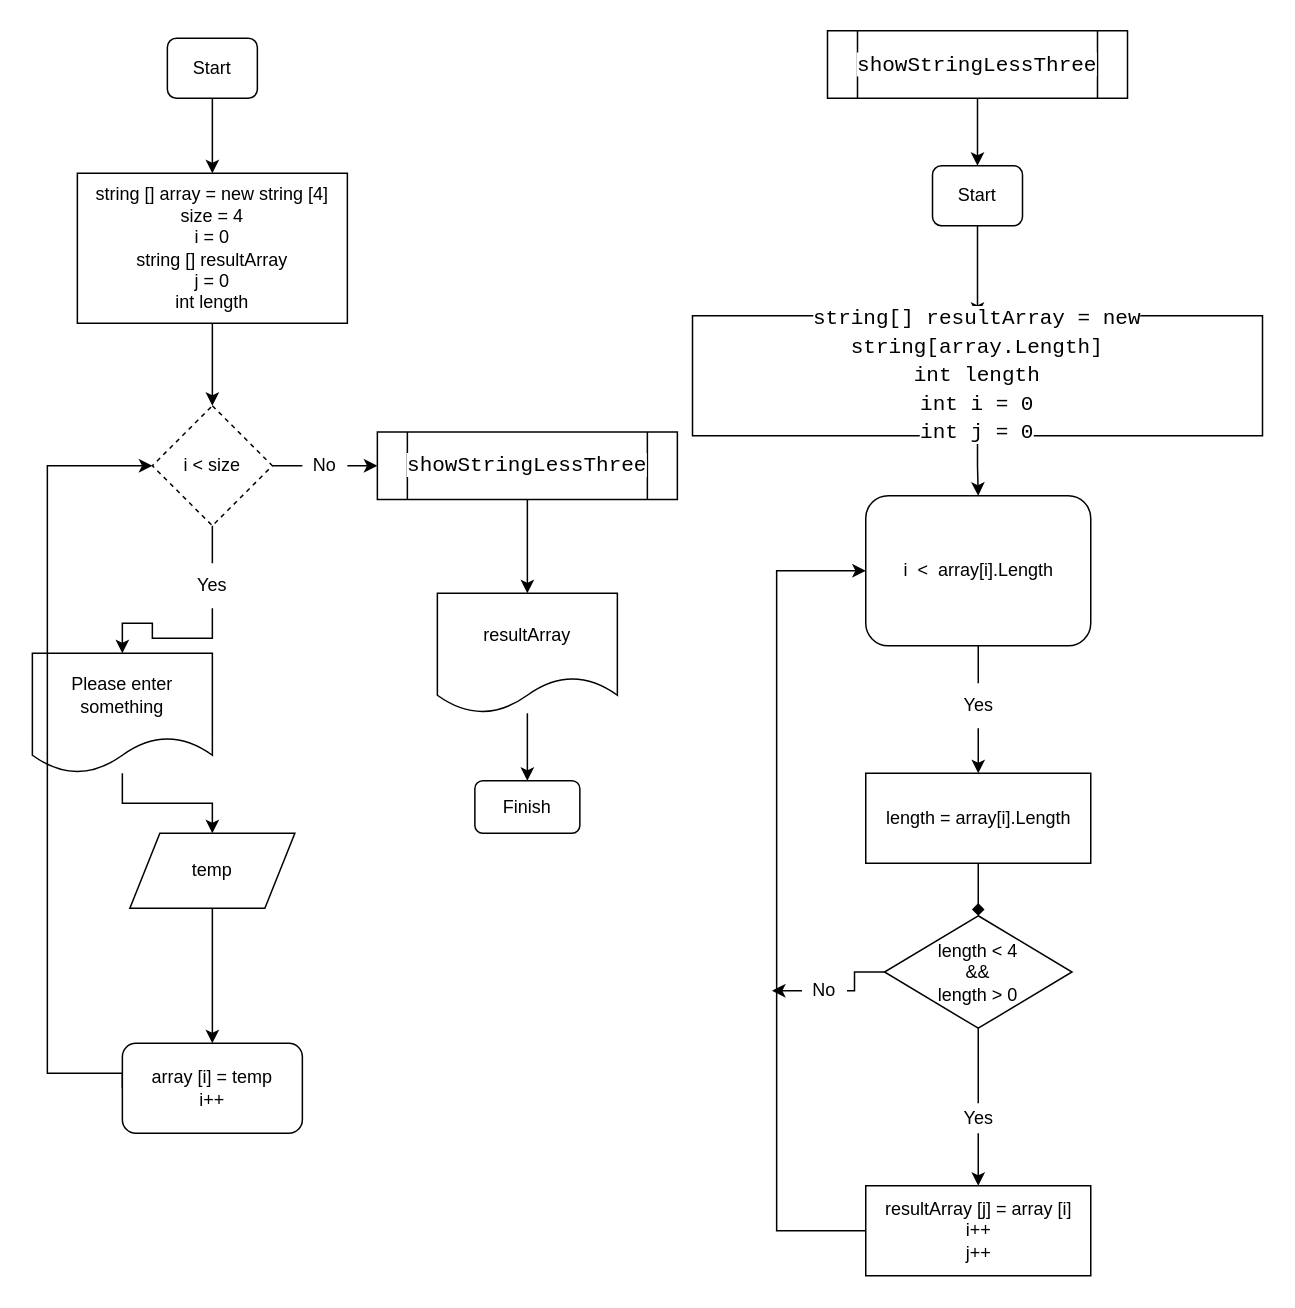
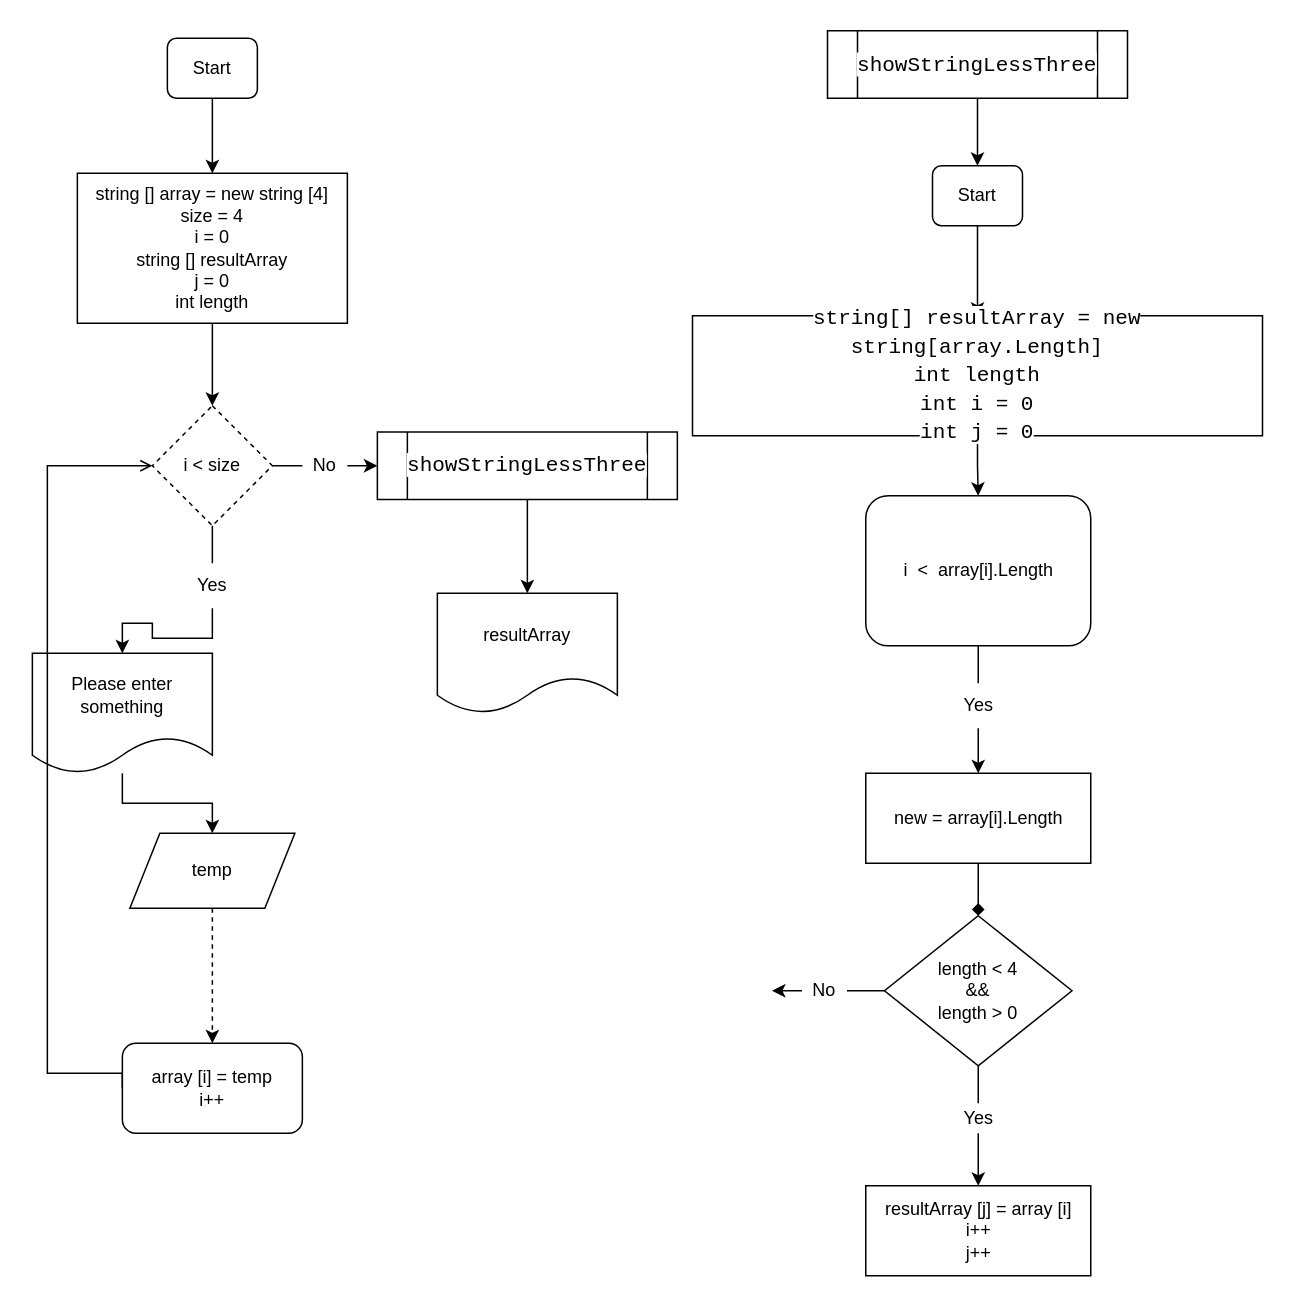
edge "array [i] = temp i++" -> "i < size": arrowhead classic -> open
edge "resultArray" -> "Finish": removed
node "Finish": removed
node "length = array[i].Length": label "length = array[i].Length" -> "new = array[i].Length"
edge "resultArray [j] = array [i] i++ j++" -> "i < array[i].Length": removed
edge "temp" -> "array [i] = temp i++": style solid -> dashed
node "length < 4 && length > 0": size 188x113 -> 188x150
